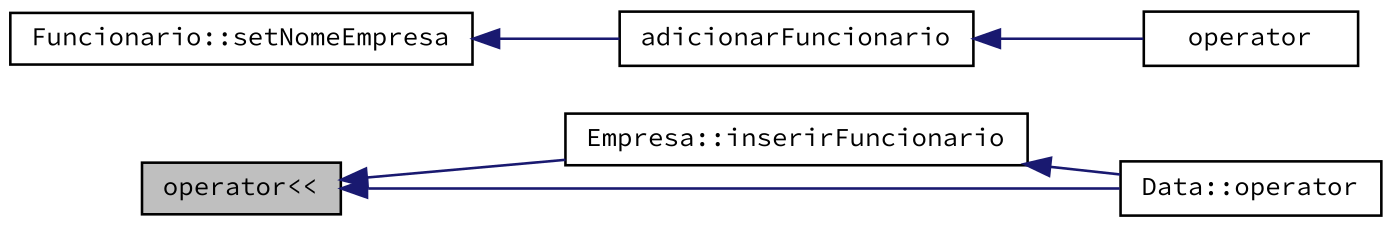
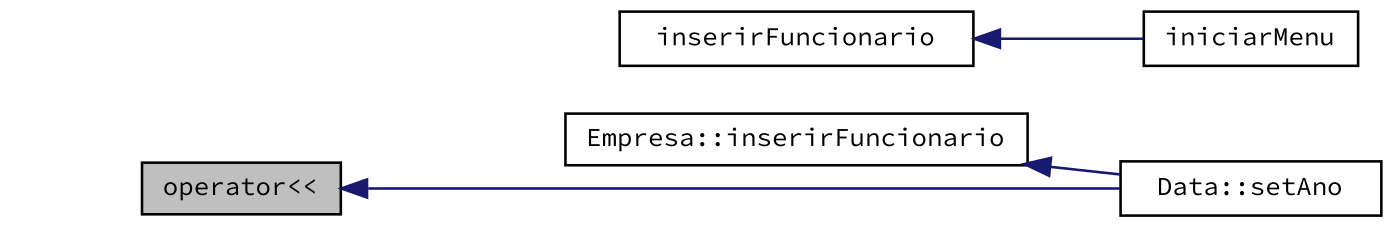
node "Funcionario::setNomeEmpresa": removed
node "adicionarFuncionario": label "adicionarFuncionario" -> "inserirFuncionario"
node "operator": label "operator" -> "iniciarMenu"
edge "Empresa::inserirFuncionario" -> "operator<<": removed
node "Data::operator": label "Data::operator" -> "Data::setAno"
